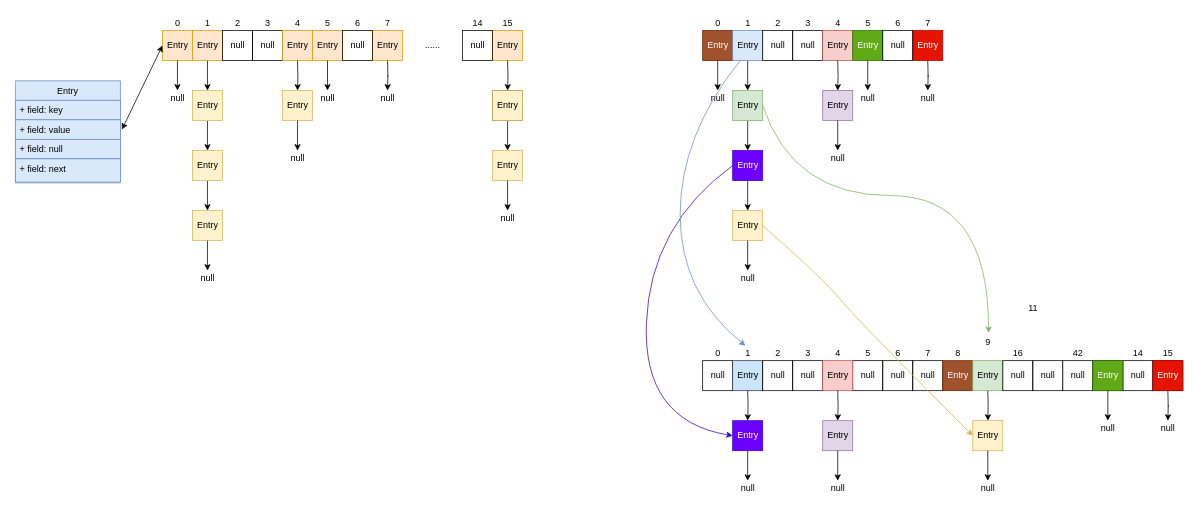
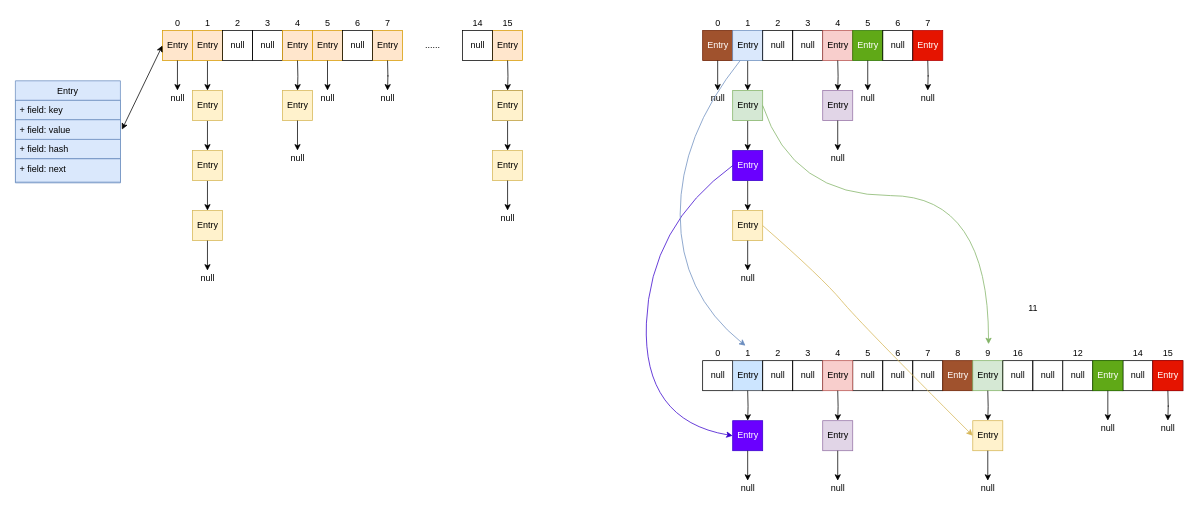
node "+ field: null": label "+ field: null" -> "+ field: hash"
node "9": moved (987, 342) -> (987, 353)
node "42": label "42" -> "12"
